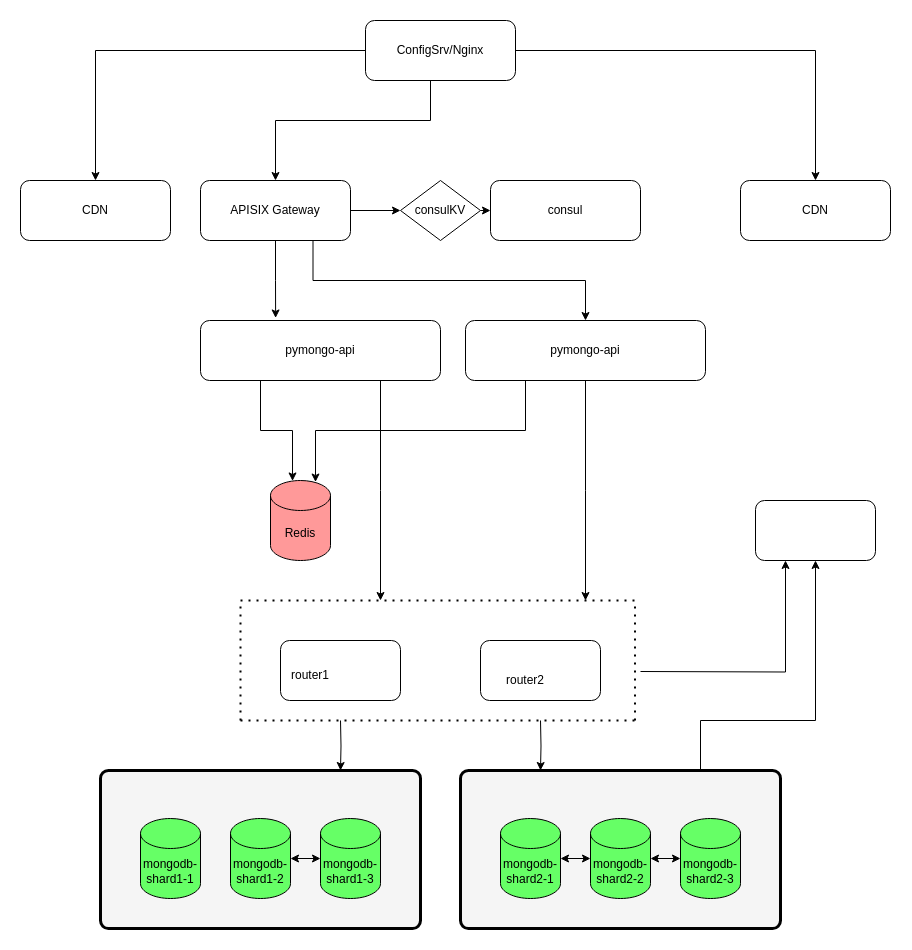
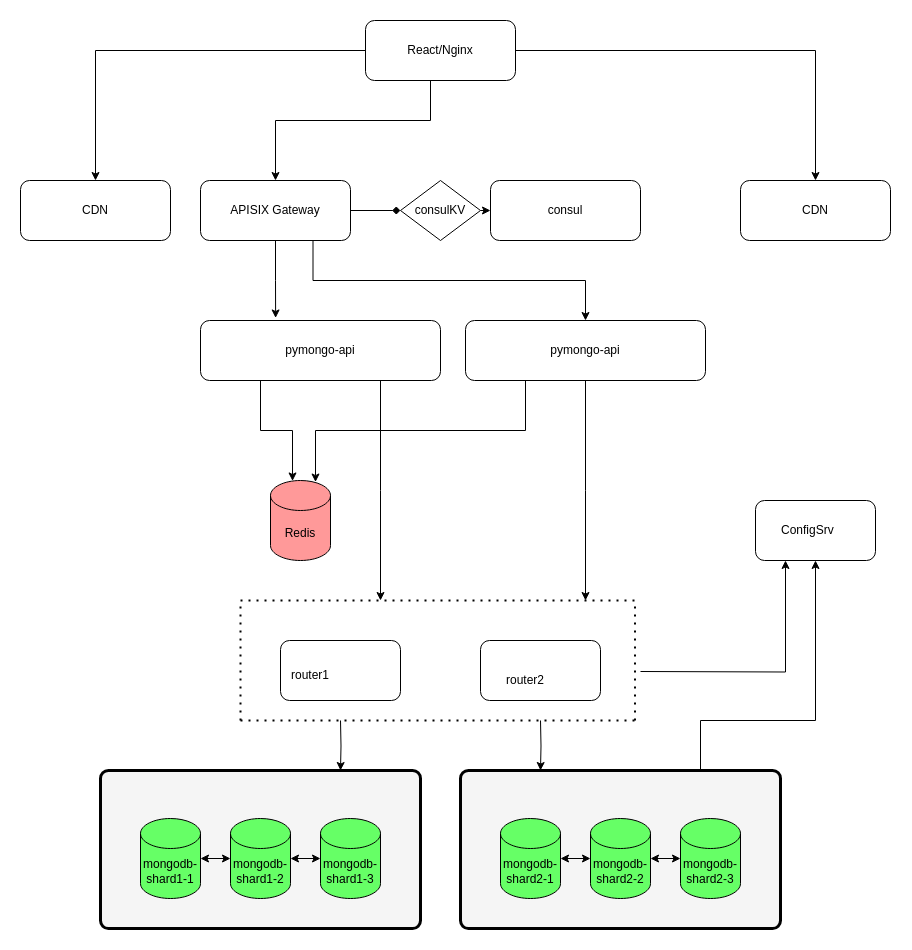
node "ConfigSrv/Nginx": label "ConfigSrv/Nginx" -> "React/Nginx"
edge "APISIX Gateway" -> "consulKV": arrowhead classic -> diamond
node "ConfigSrv": added
edge "mongodb-shard1-1" -- "mongodb-shard1-2": added
